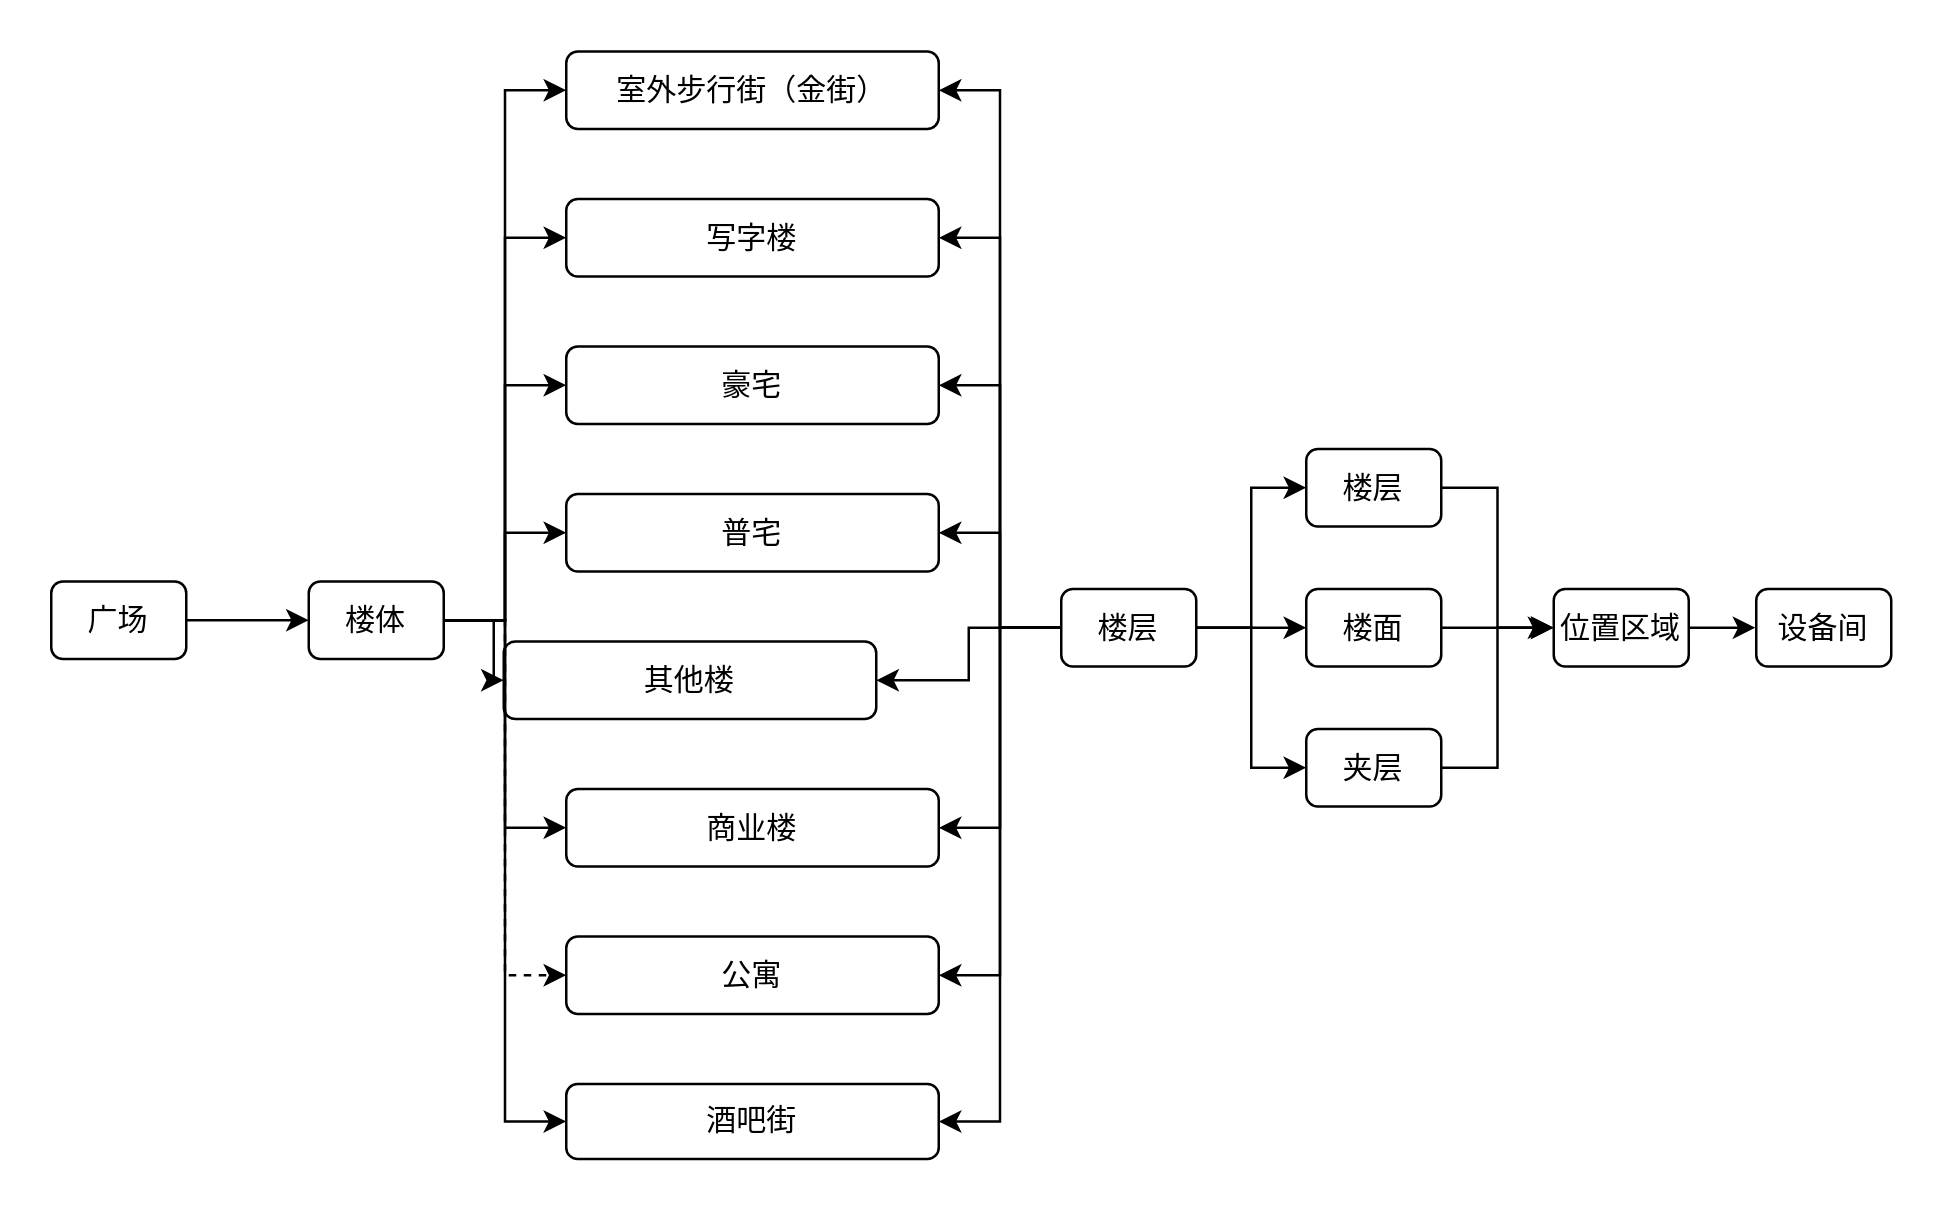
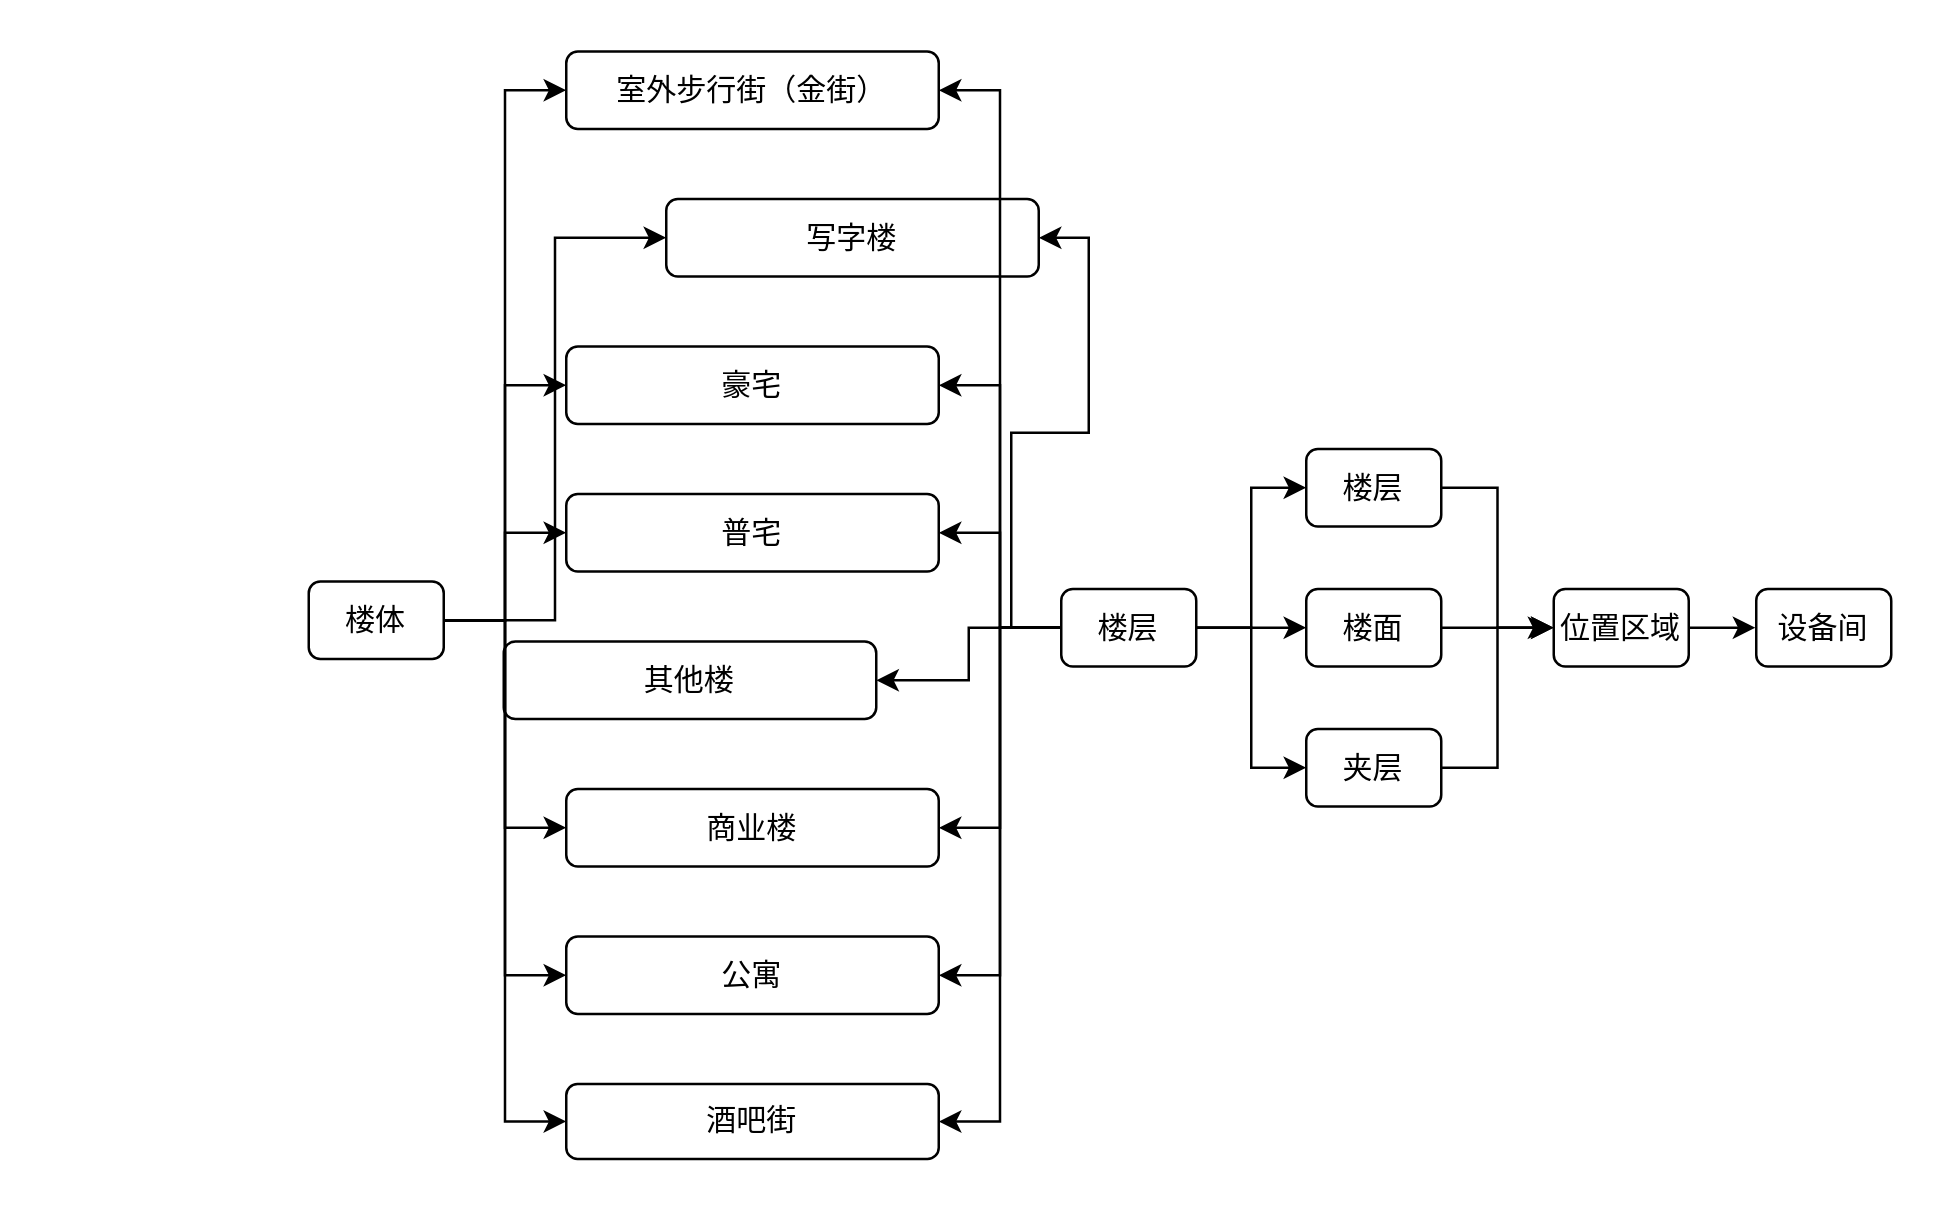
node "写字楼": moved (753, 238) -> (853, 238)
node "广场": removed
edge "广场" -> "楼体": removed
edge "楼体" -> "其他楼": removed
edge "楼体" -> "公寓": style dashed -> solid
